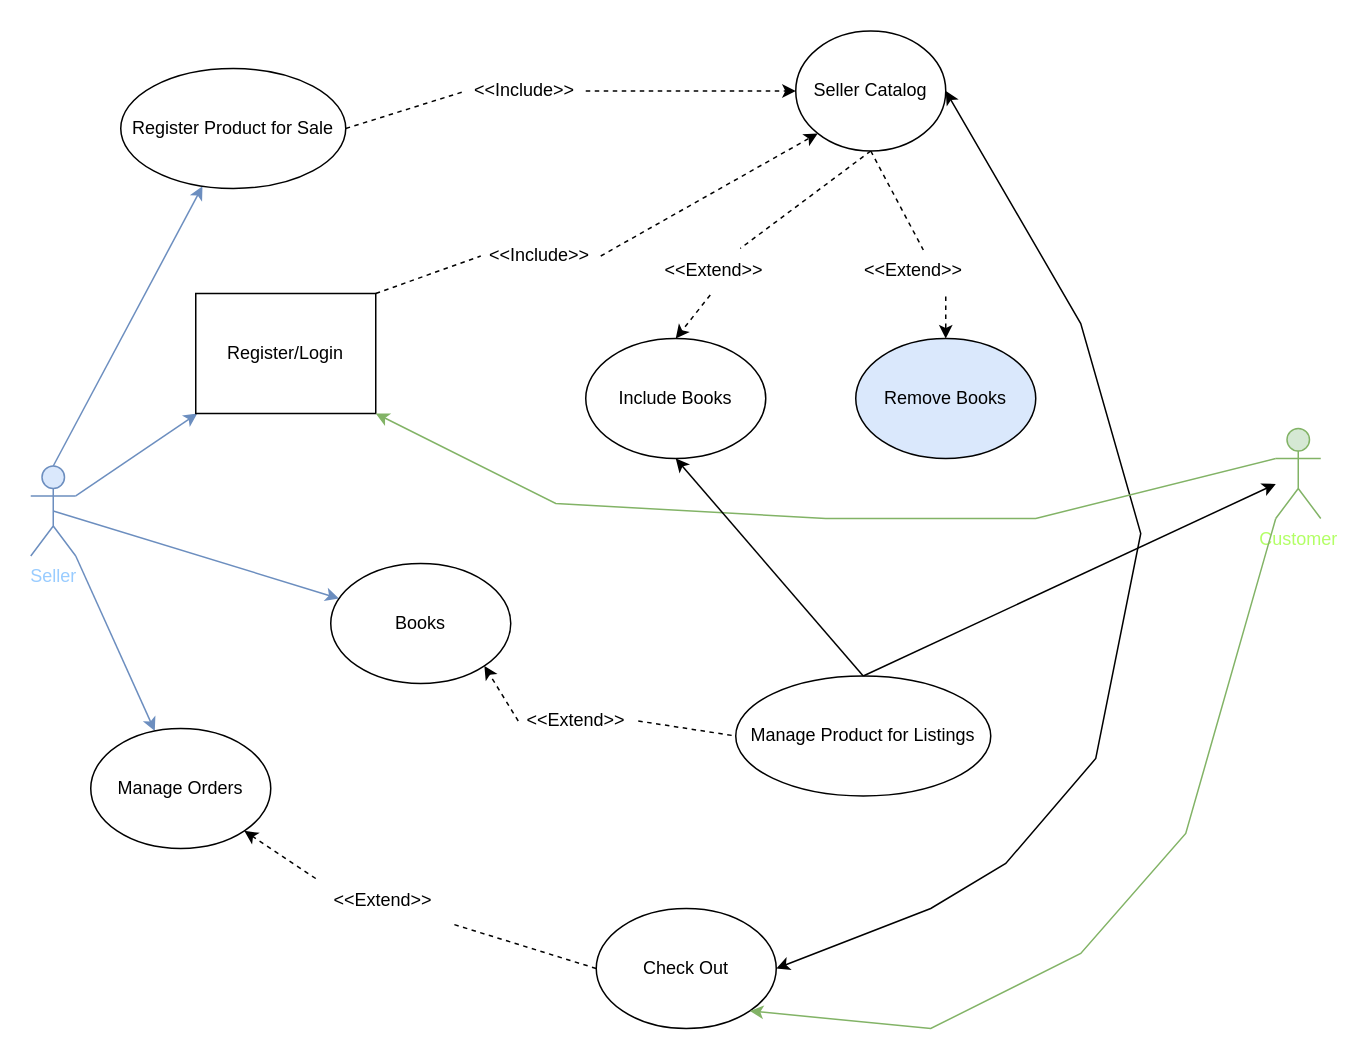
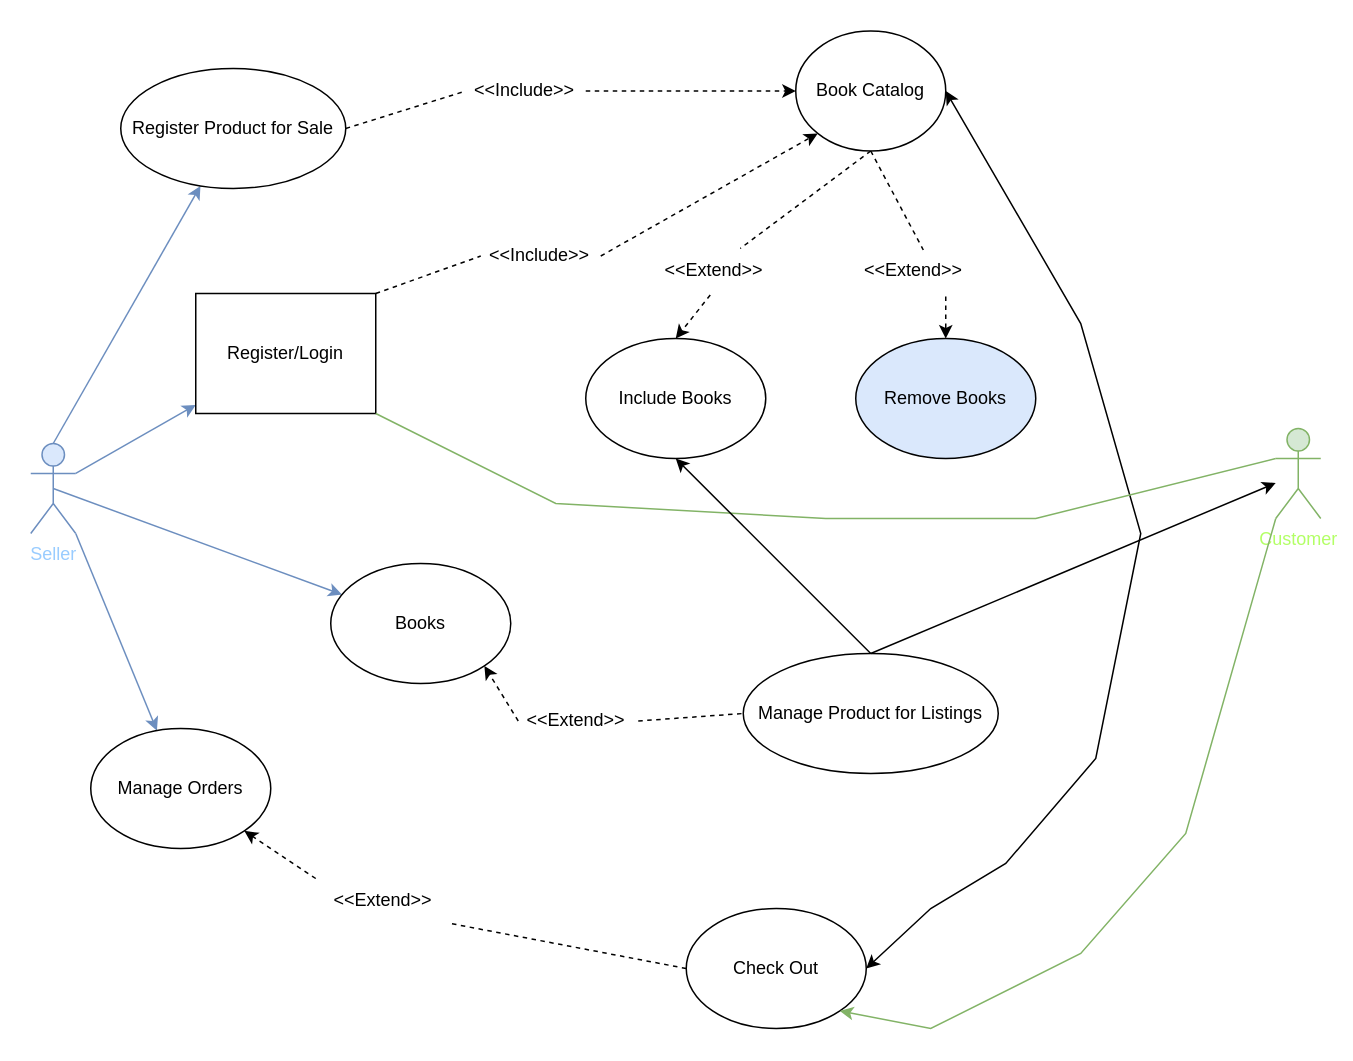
node "Seller Catalog": label "Seller Catalog" -> "Book Catalog"
edge "Customer" -> "Register/Login": arrowhead classic -> none
node "Seller": moved (53, 511) -> (53, 488)
node "Manage Product for Listings": moved (863, 736) -> (871, 713)
node "Check Out": moved (686, 968) -> (776, 968)
